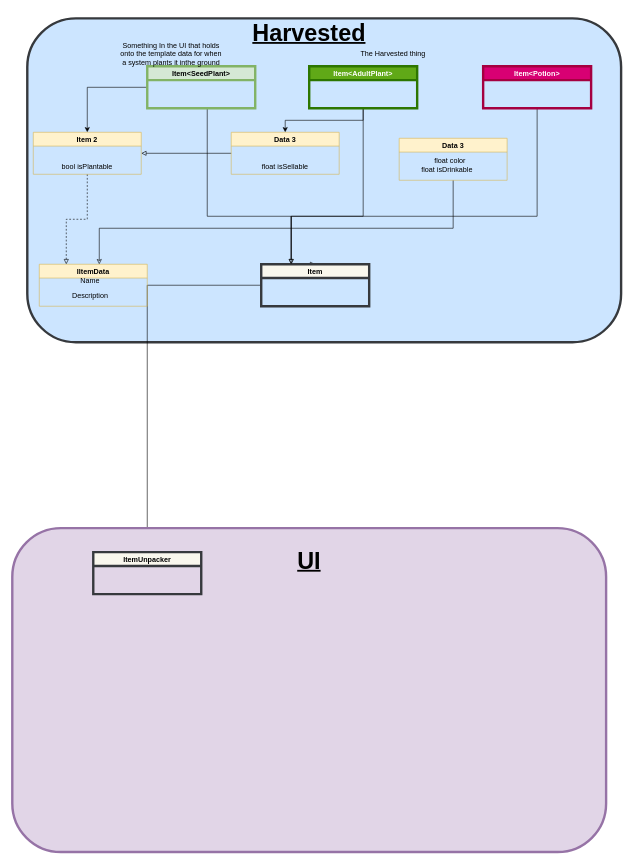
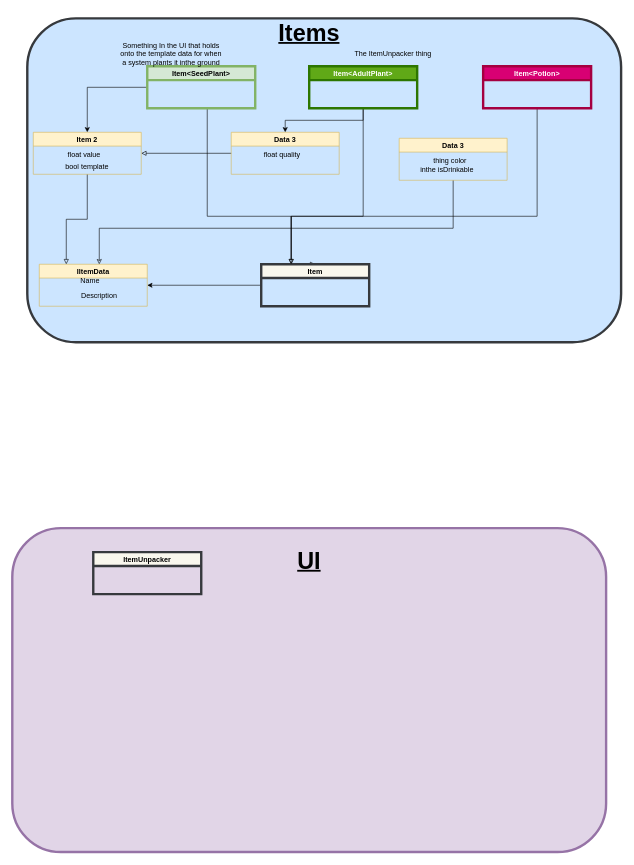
node "Harvested": label "Harvested" -> "Items"
node "The Harvested thing": label "The Harvested thing" -> "The ItemUnpacker thing"
node "float value": added
node "float quality": added
node "float color": label "float color" -> "thing color"
node "bool isPlantable": label "bool isPlantable" -> "bool template"
node "float isSellable": removed
node "float isDrinkable": label "float isDrinkable" -> "inthe isDrinkable"
edge "Item 2" -> "IItemData": style dashed -> solid
node "Description": moved (90, 296) -> (99, 296)
edge "Item" -> "ItemUnpacker": now "Item" -> "IItemData"
